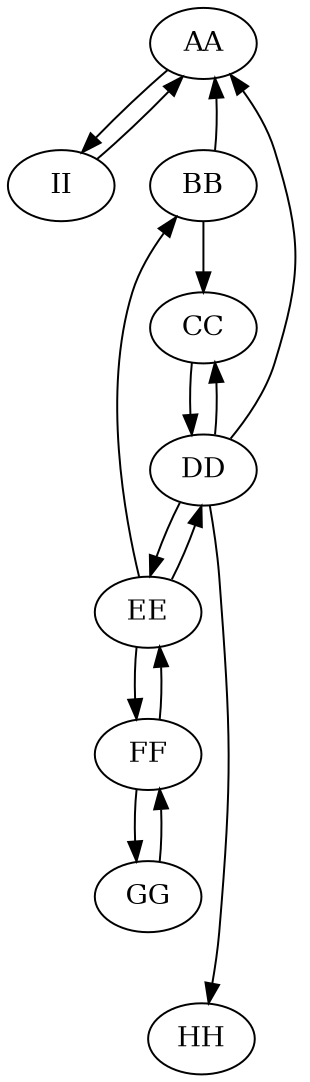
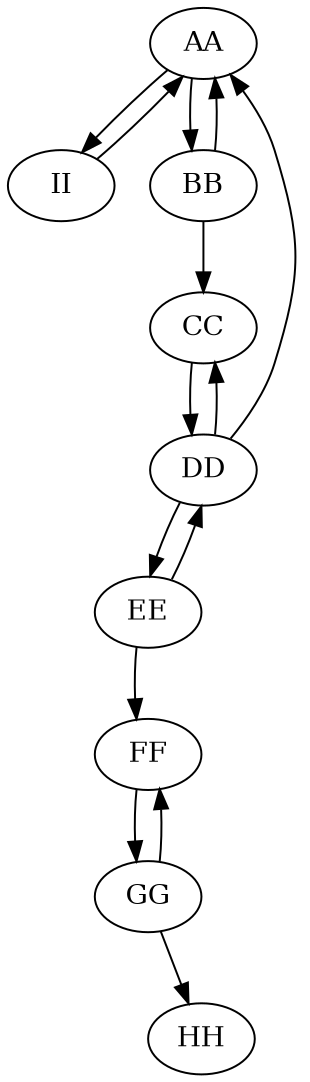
edge "EE" -> "BB": now "AA" -> "BB"
edge "FF" -> "EE": removed
edge "DD" -> "HH": now "GG" -> "HH"
